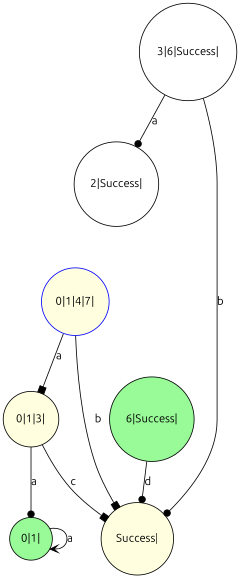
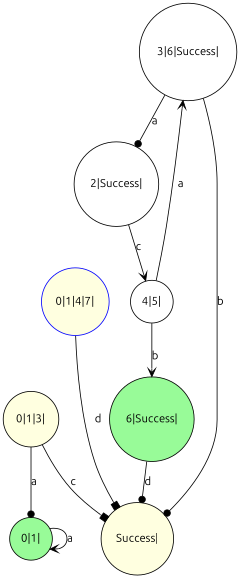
node "4|5|": added
edge "0|1|4|7|" -> "0|1|3|": removed, label "a"
edge "0|1|4|7|" -> "Success|": label "b" -> "d"
